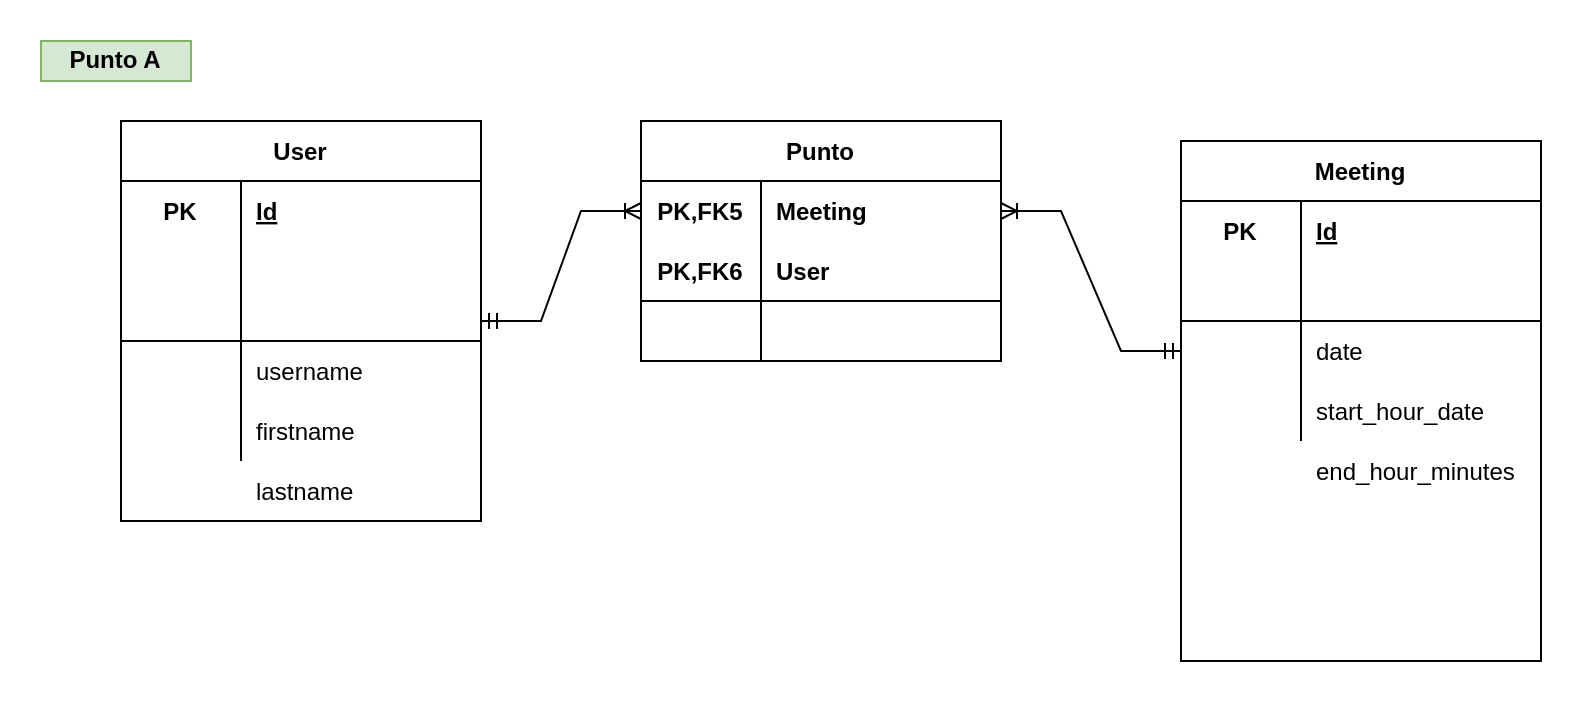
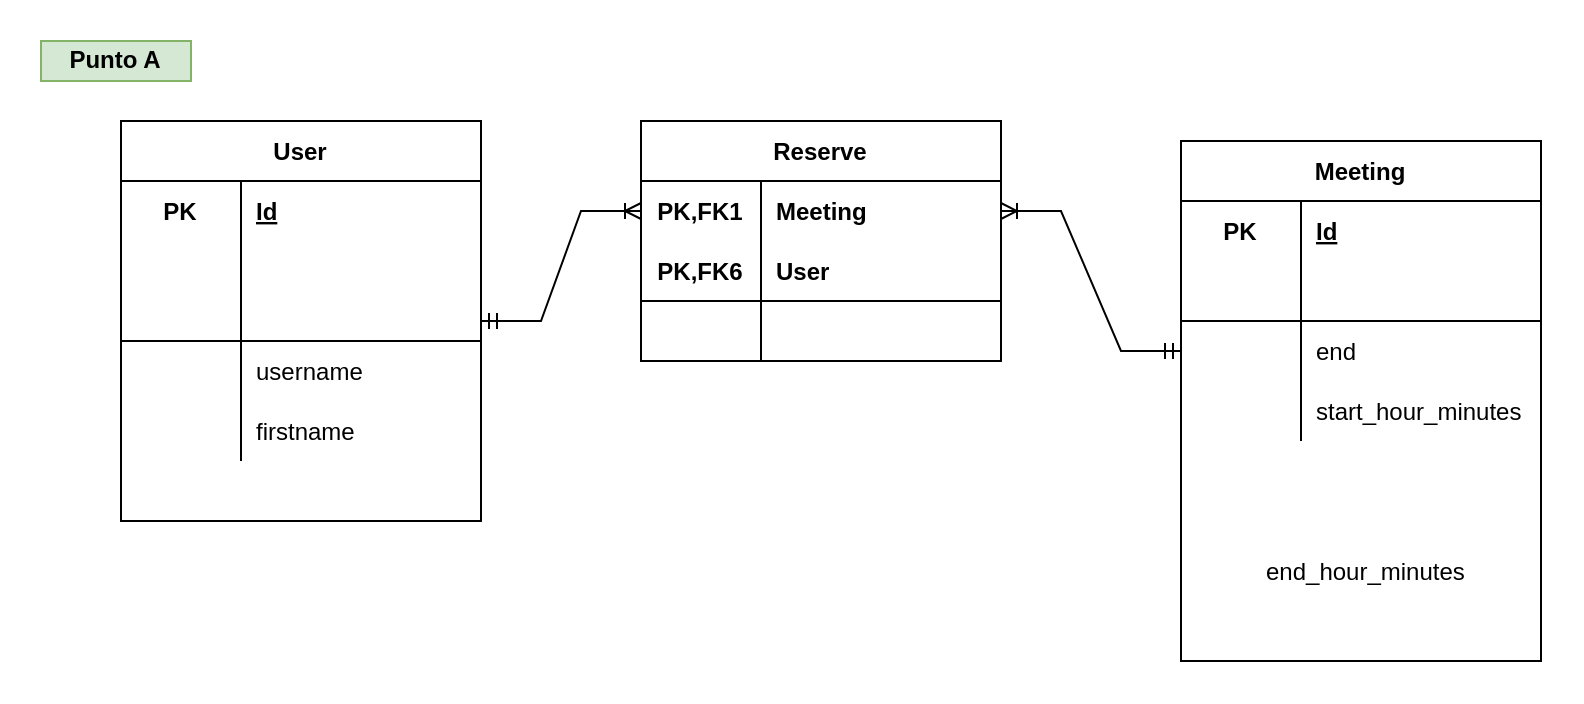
node "Punto": label "Punto" -> "Reserve"
node "PK,FK5": label "PK,FK5" -> "PK,FK1"
node "date": label "date" -> "end"
node "start_hour_date": label "start_hour_date" -> "start_hour_minutes"
node "end_hour_minutes": moved (1421, 471) -> (1371, 571)
node "lastname": removed
